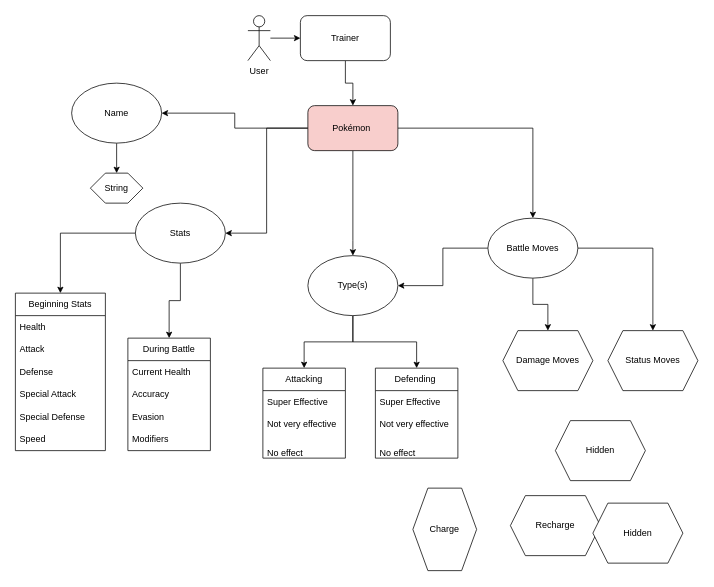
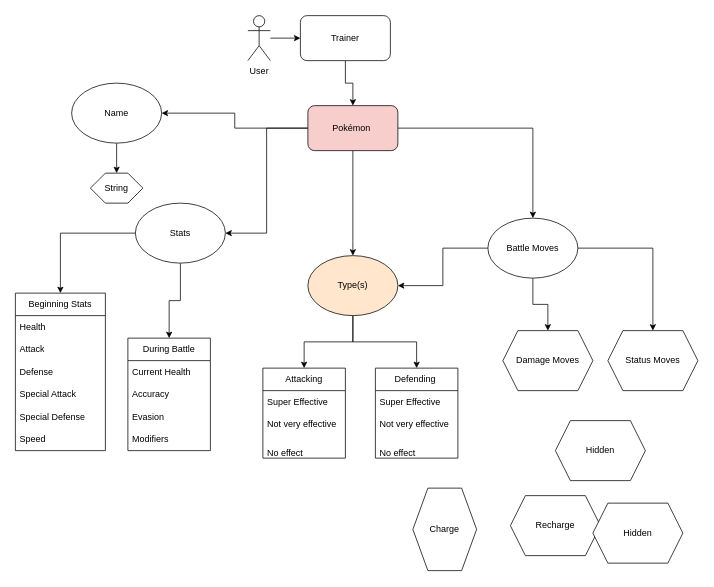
node "Type(s)": fillcolor #ffffff -> #ffe6cc
